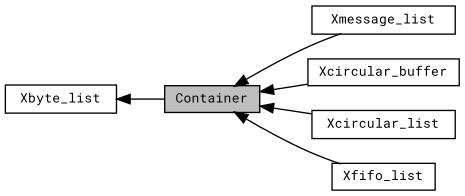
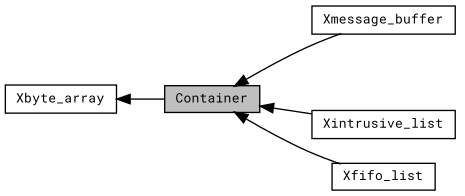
node "Xmessage_list": label "Xmessage_list" -> "Xmessage_buffer"
node "Xcircular_buffer": removed
node "Xbyte_list": label "Xbyte_list" -> "Xbyte_array"
node "Xcircular_list": label "Xcircular_list" -> "Xintrusive_list"
